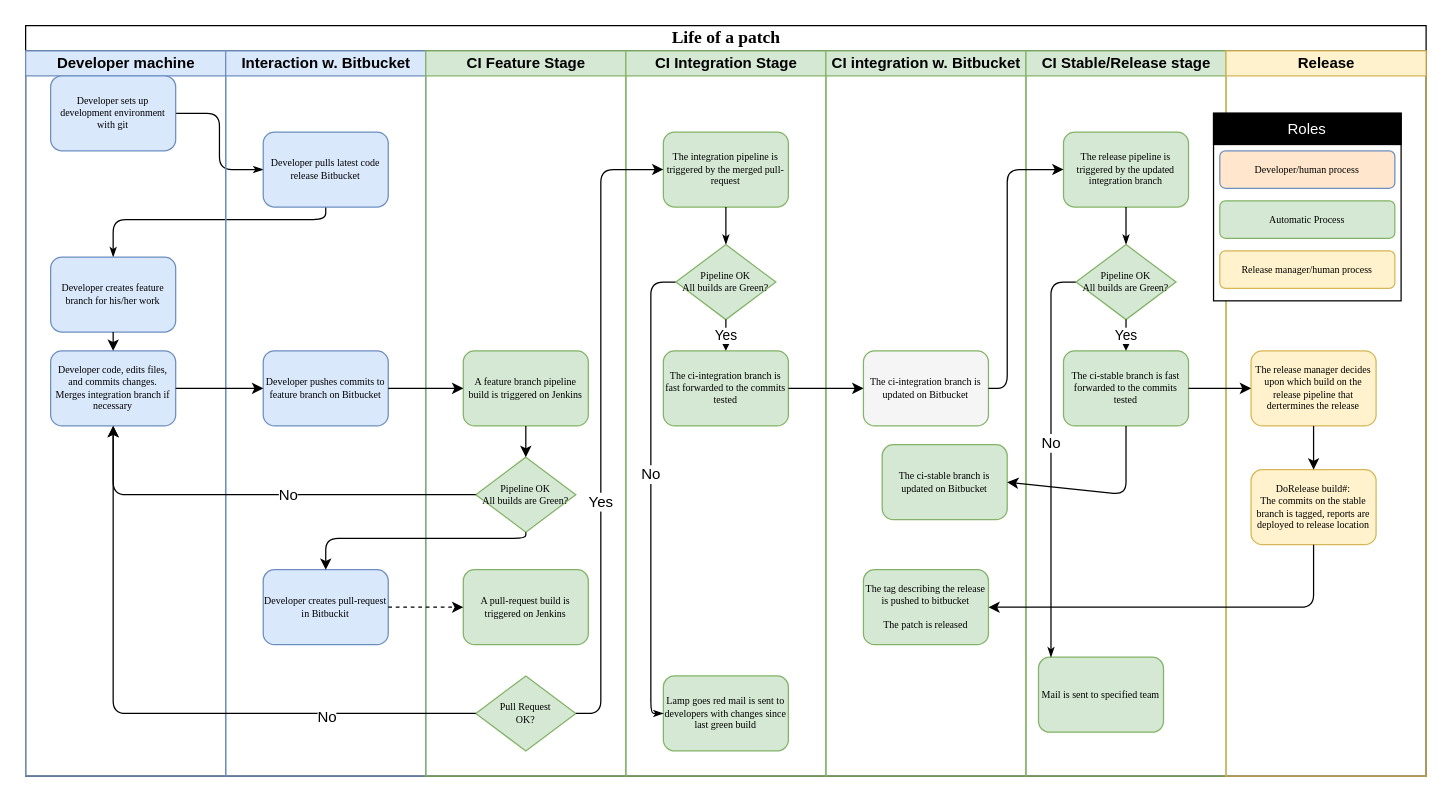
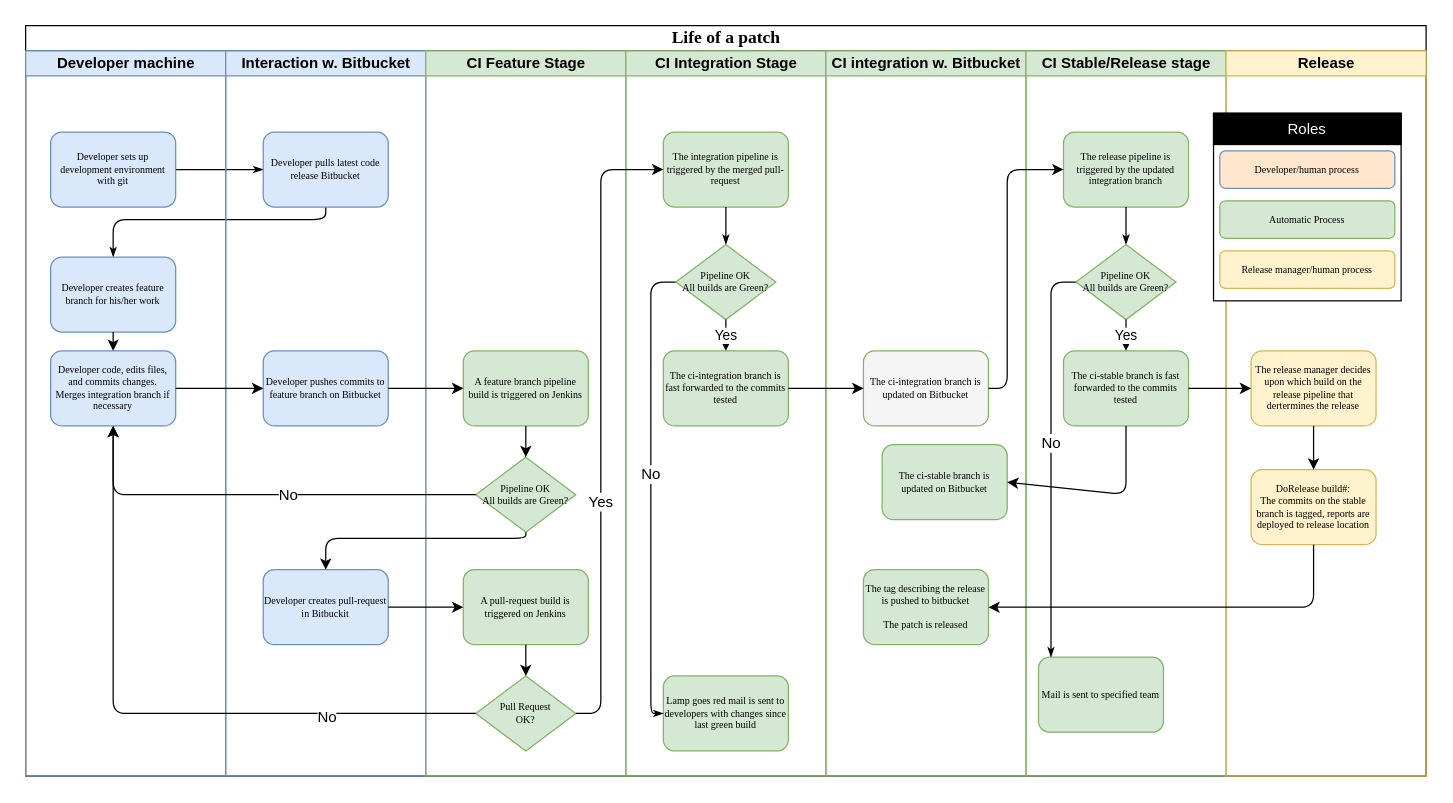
node "Developer sets up development environment with git": moved (113, 113) -> (113, 169)
edge "Developer creates pull-request in Bitbuckit" -> "A pull-request build is triggered on Jenkins": style dashed -> solid
edge "A pull-request build is triggered on Jenkins" -> "Pull Request OK?": added
